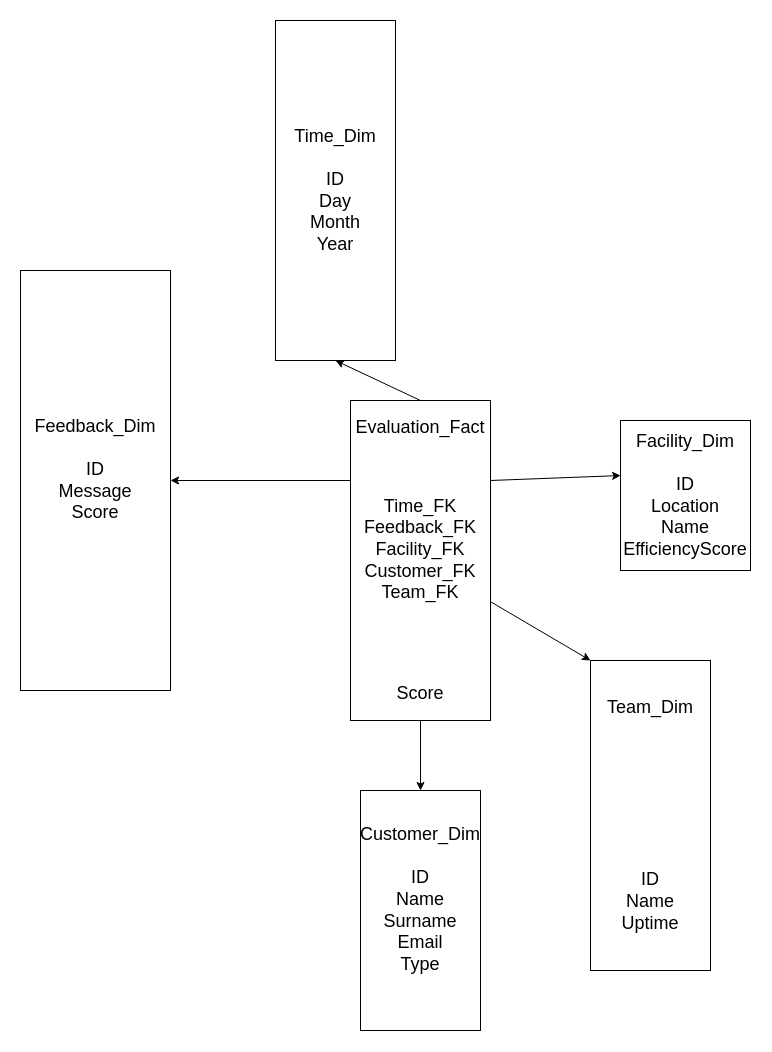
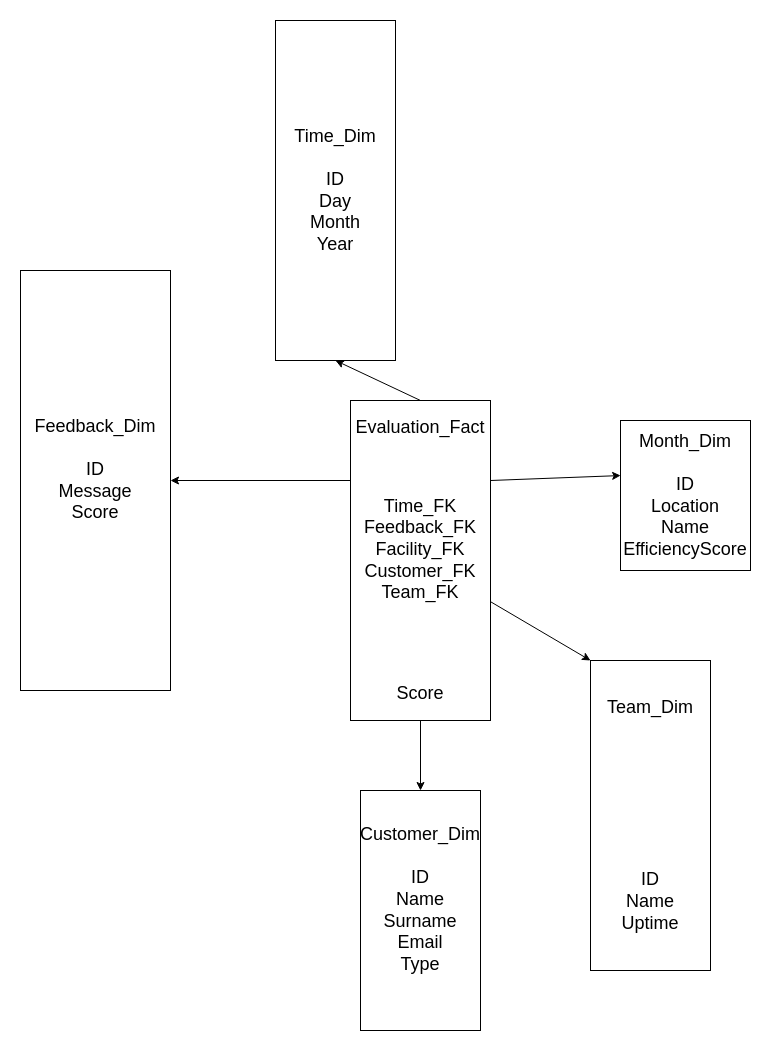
node "Facility_Dim ID Location Name EfficiencyScore": label "Facility_Dim ID Location Name EfficiencyScore" -> "Month_Dim ID Location Name EfficiencyScore"
